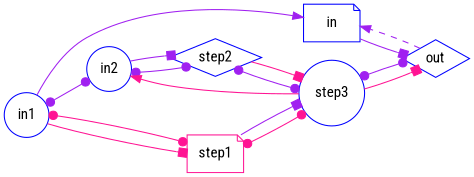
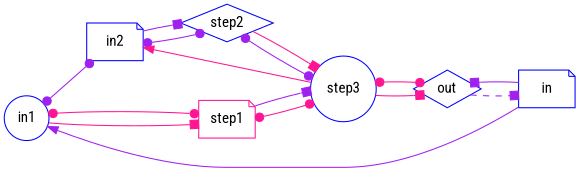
edge "in1" -> "in": reversed
edge "out" -> "in": arrowhead normal -> box
node "in2": shape circle -> note
edge "out" -- "step3": color purple -> deeppink
